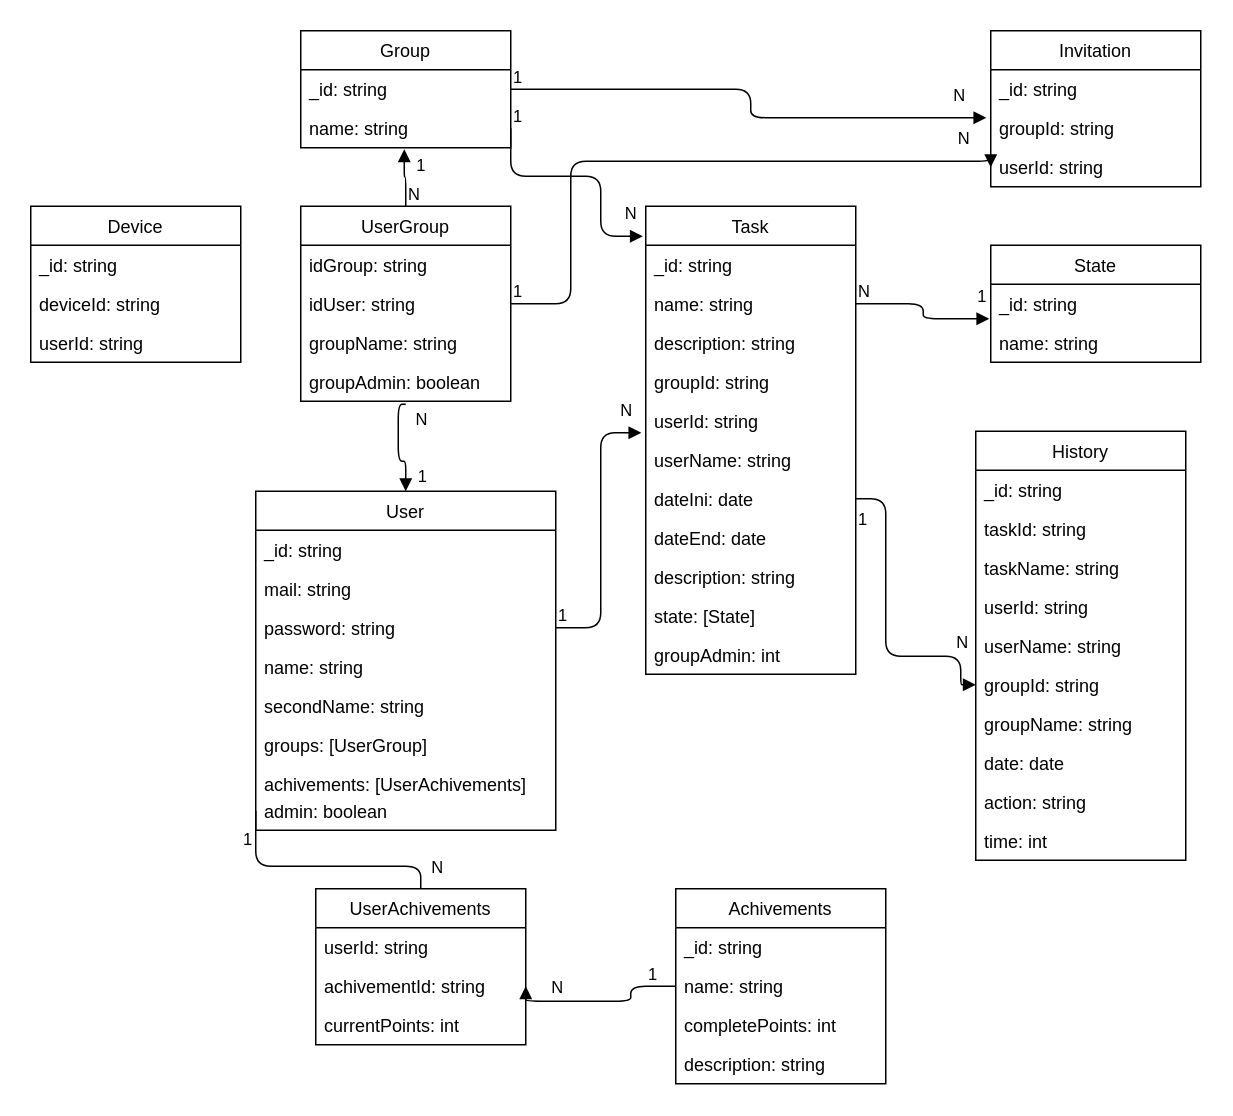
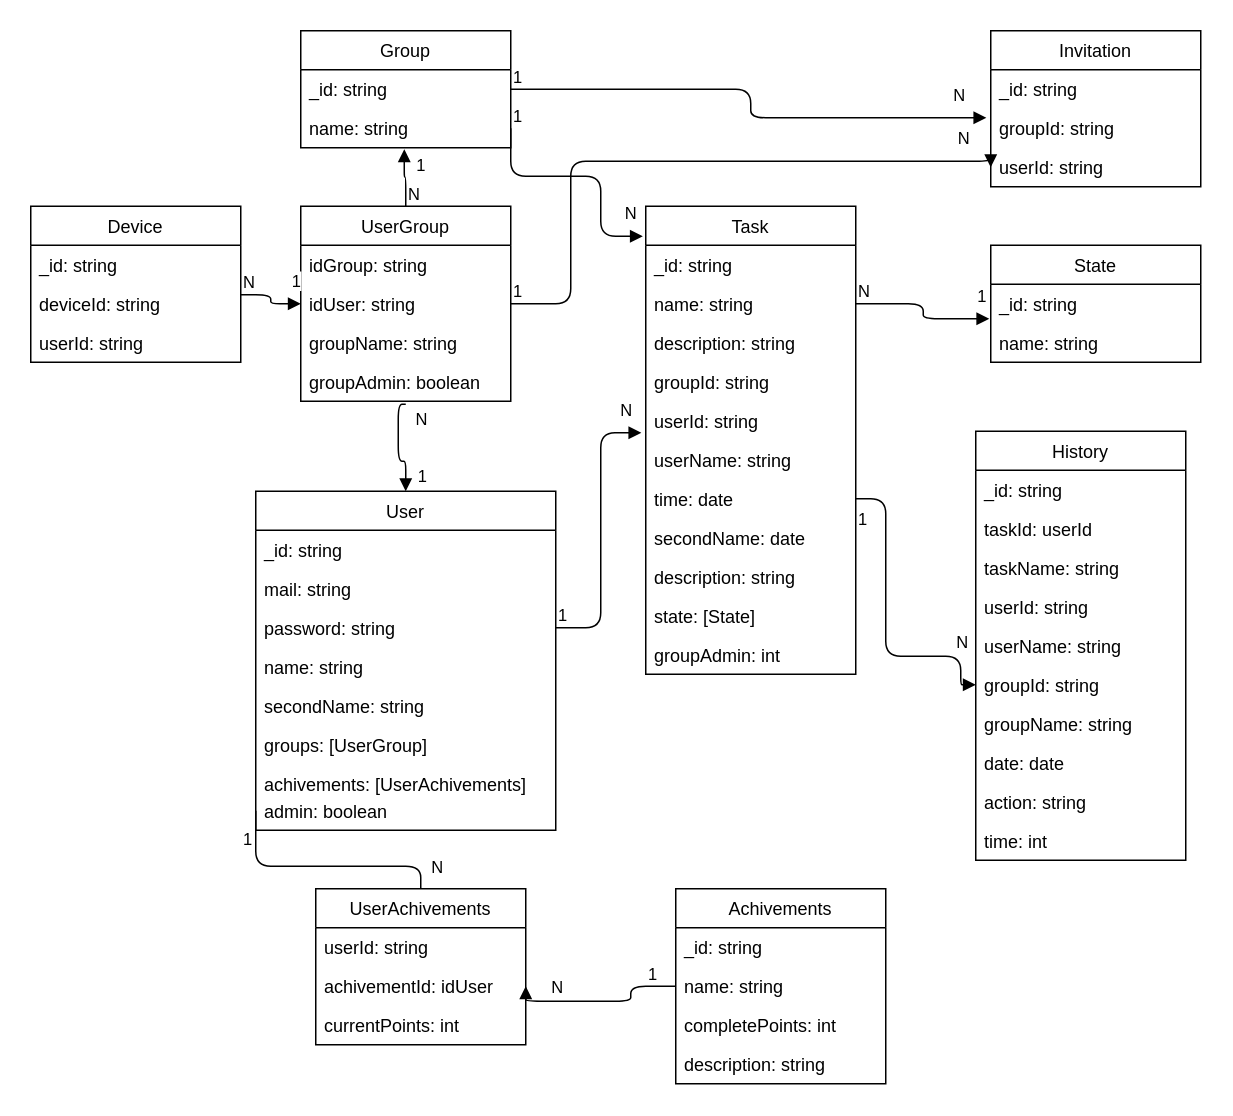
edge "deviceId: string" -> "idUser: string": added, labels "N", "1"
node "dateIni: date": label "dateIni: date" -> "time: date"
node "taskId: string": label "taskId: string" -> "taskId: userId"
node "dateEnd: date": label "dateEnd: date" -> "secondName: date"
node "achivementId: string": label "achivementId: string" -> "achivementId: idUser"
